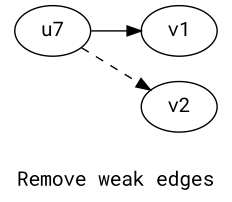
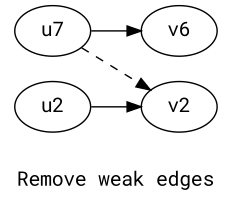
node "v1": label "v1" -> "v6"
node "u2": added
